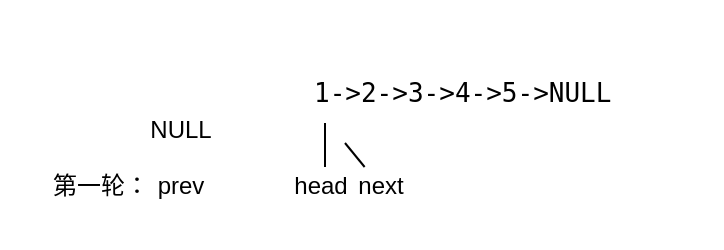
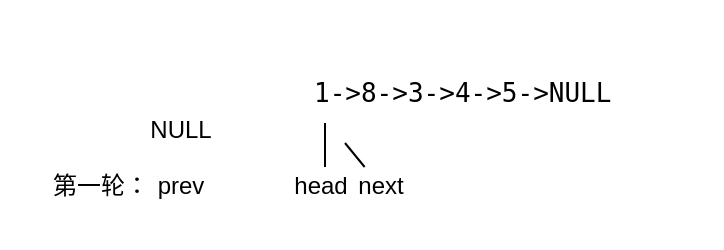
node "1->2->3->4->5->NULL": label "1->2->3->4->5->NULL" -> "1->8->3->4->5->NULL"
